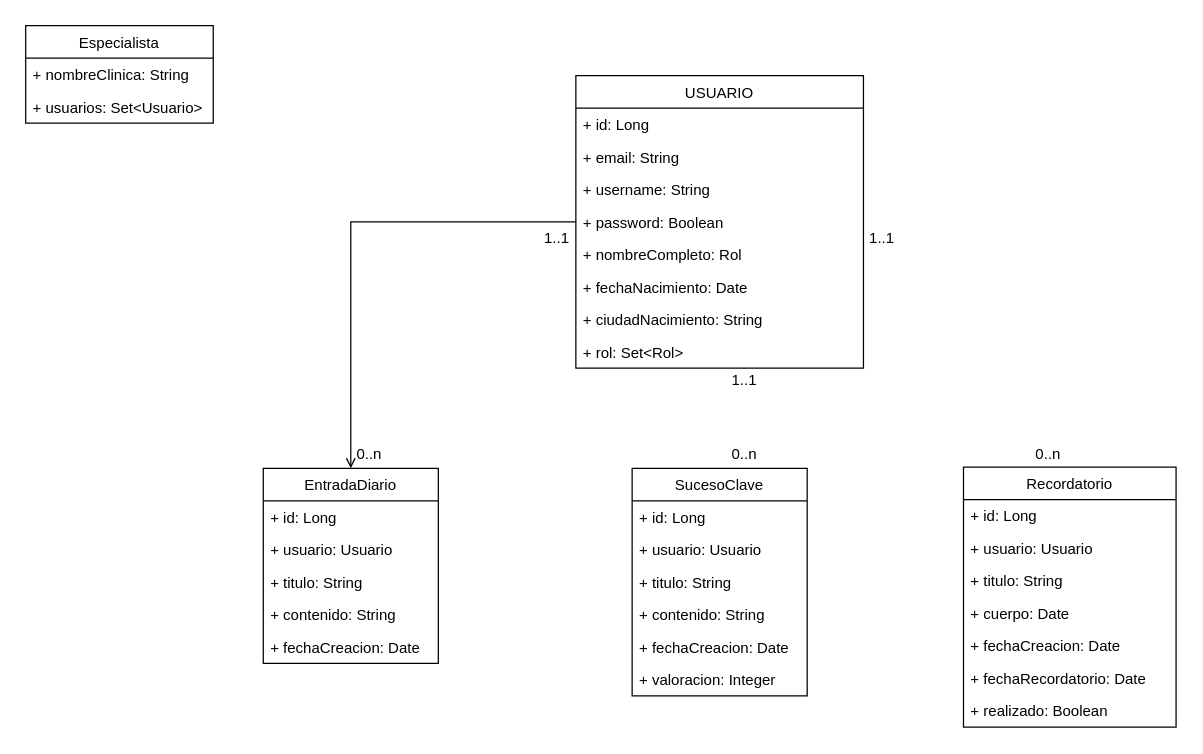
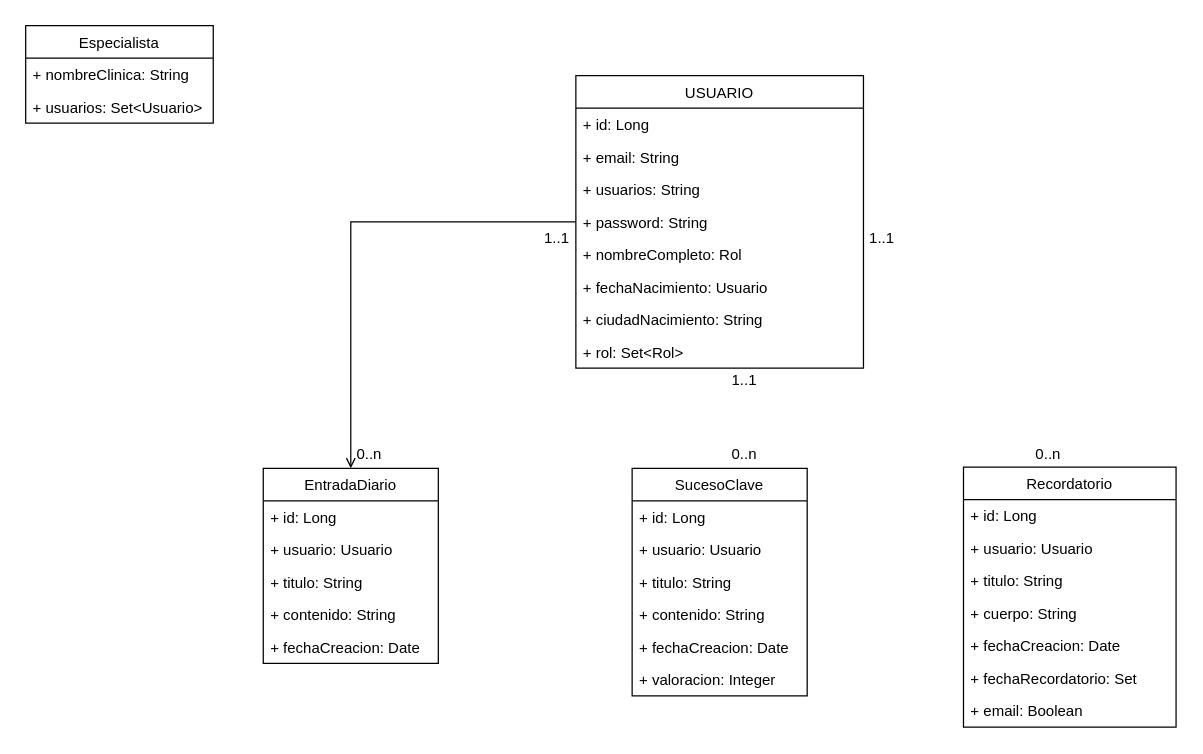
node "+ username: String": label "+ username: String" -> "+ usuarios: String"
node "+ password: Boolean": label "+ password: Boolean" -> "+ password: String"
node "+ fechaNacimiento: Date": label "+ fechaNacimiento: Date" -> "+ fechaNacimiento: Usuario"
node "+ cuerpo: Date": label "+ cuerpo: Date" -> "+ cuerpo: String"
node "+ fechaRecordatorio: Date": label "+ fechaRecordatorio: Date" -> "+ fechaRecordatorio: Set"
node "+ realizado: Boolean": label "+ realizado: Boolean" -> "+ email: Boolean"
